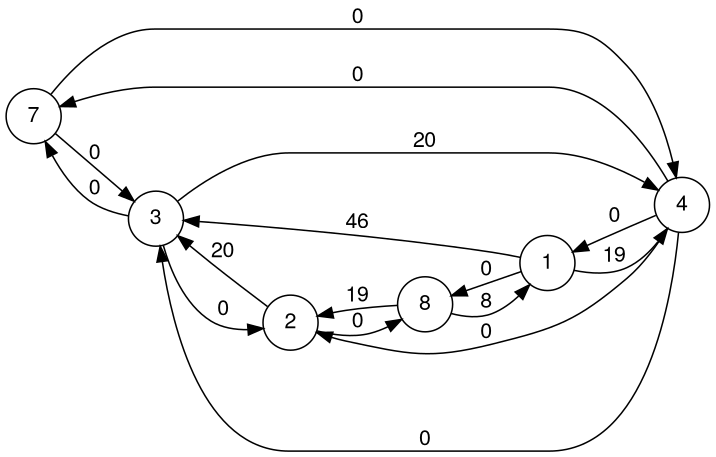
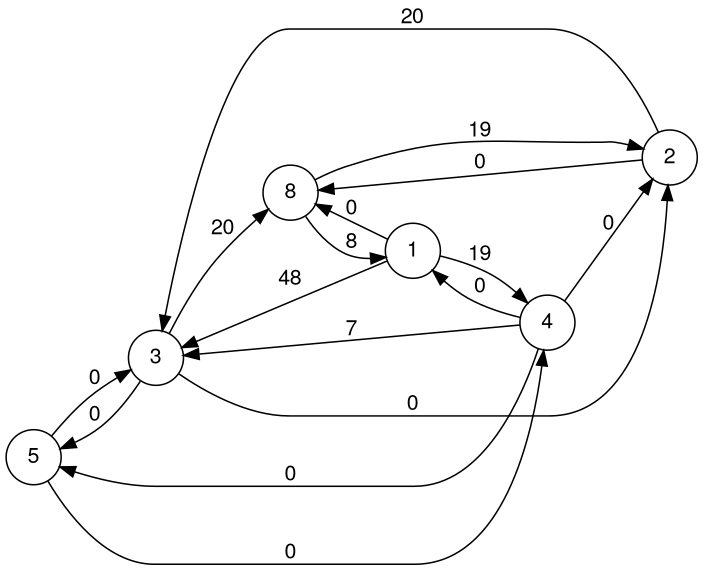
node "7": label "7" -> "5"
edge "3" -> "4": now "3" -> "8"
edge "1" -> "3": label "46" -> "48"
edge "4" -> "3": label "0" -> "7"
